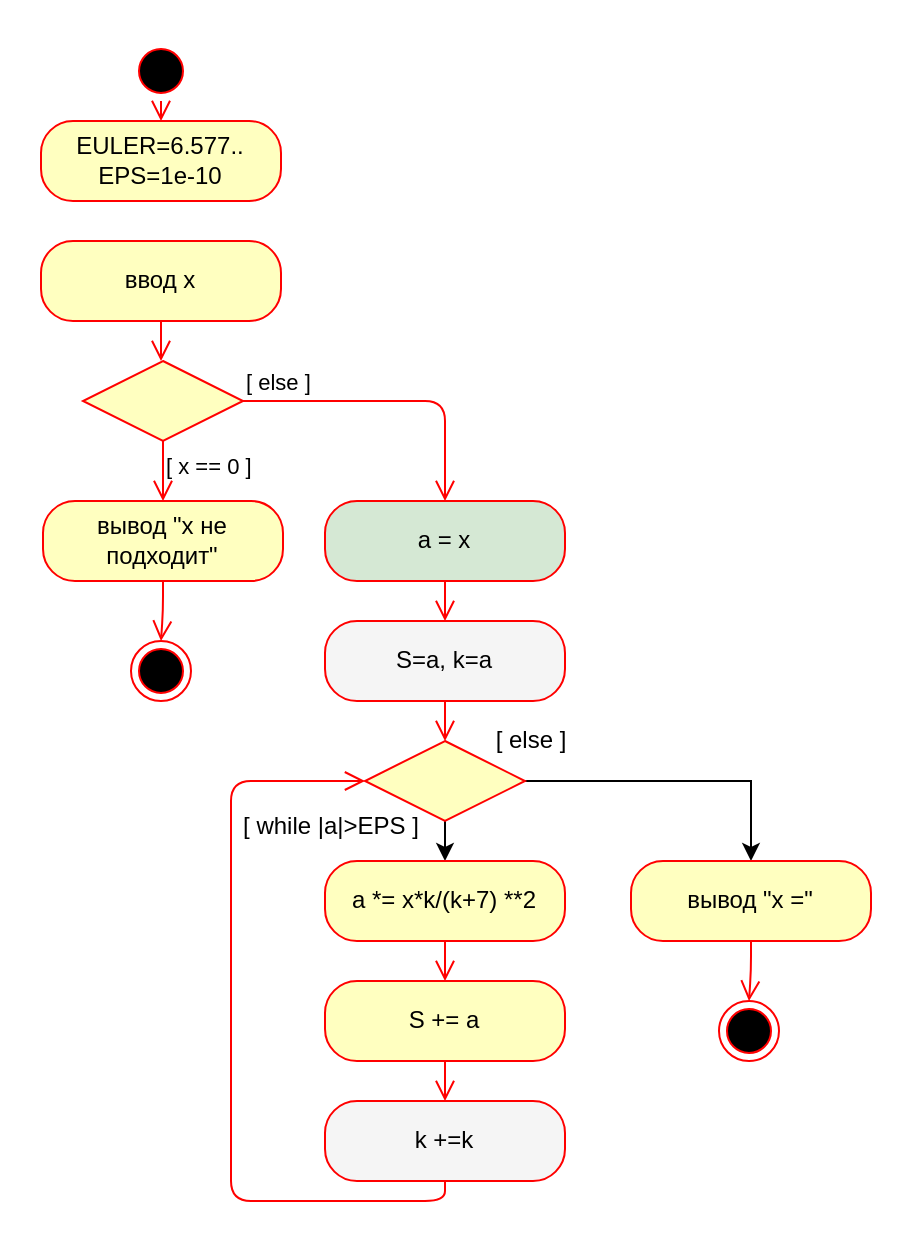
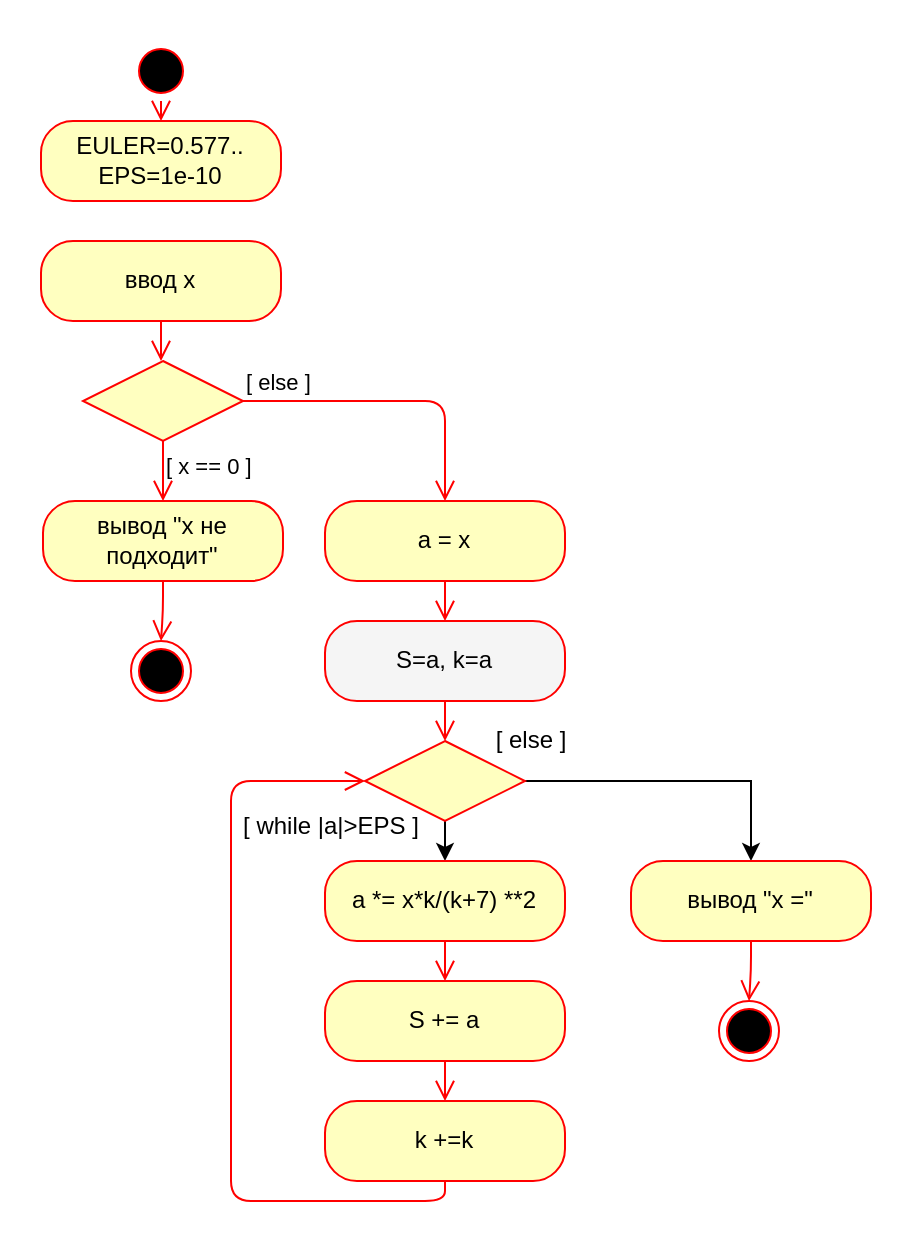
node "EULER=6.577.. EPS=1e-10": label "EULER=6.577.. EPS=1e-10" -> "EULER=0.577.. EPS=1e-10"
node "а = х": fillcolor #d5e8d4 -> #ffffc0
node "k +=k": fillcolor #f5f5f5 -> #ffffc0
